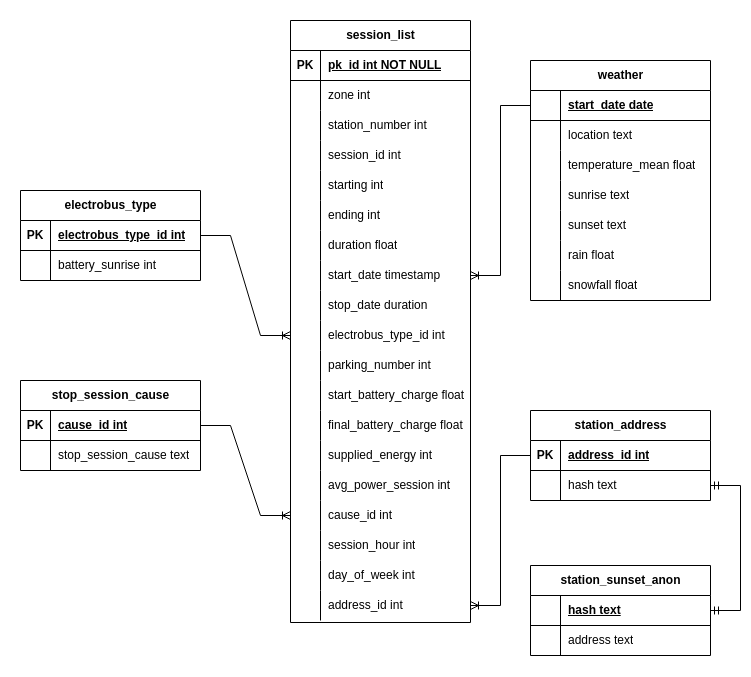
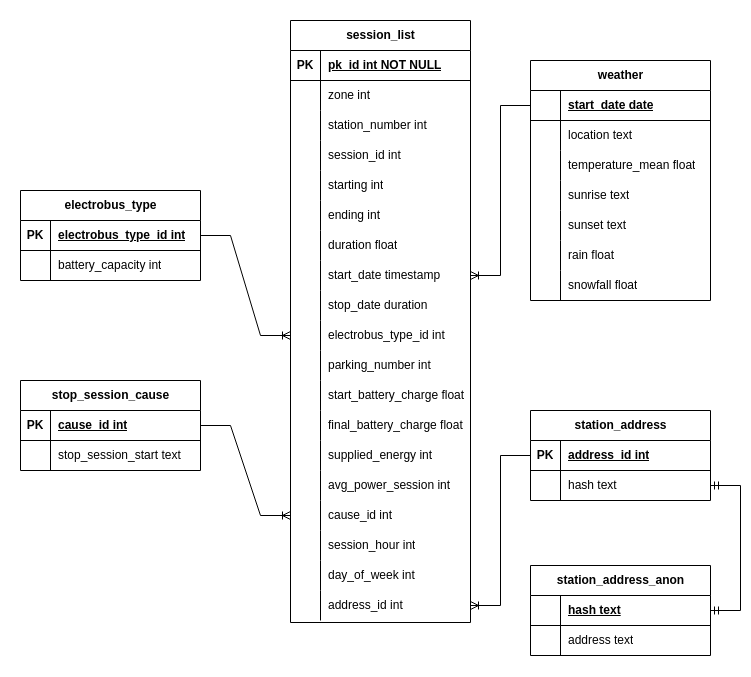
node "battery_sunrise int": label "battery_sunrise int" -> "battery_capacity int"
node "stop_session_cause text": label "stop_session_cause text" -> "stop_session_start text"
node "station_sunset_anon": label "station_sunset_anon" -> "station_address_anon"
